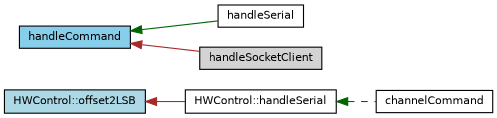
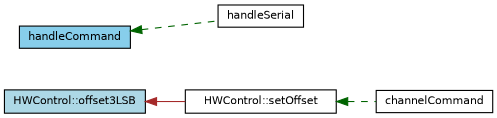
edge "handleSerial" -> "handleCommand": style solid -> dashed
node "handleSocketClient": removed
node "HWControl::offset2LSB": label "HWControl::offset2LSB" -> "HWControl::offset3LSB"
node "HWControl::handleSerial": label "HWControl::handleSerial" -> "HWControl::setOffset"
